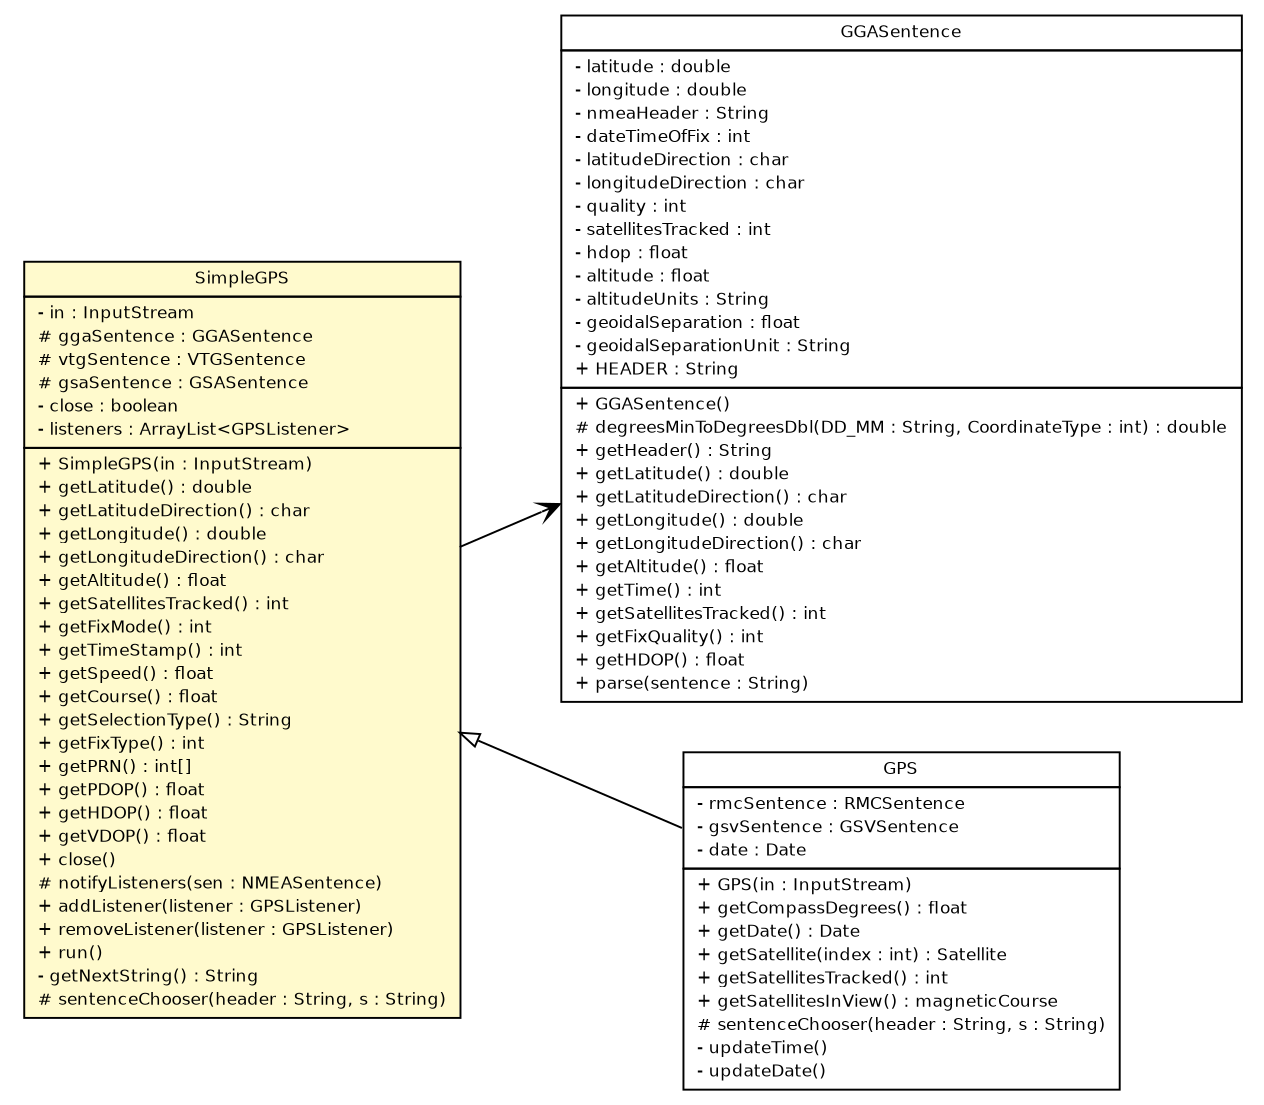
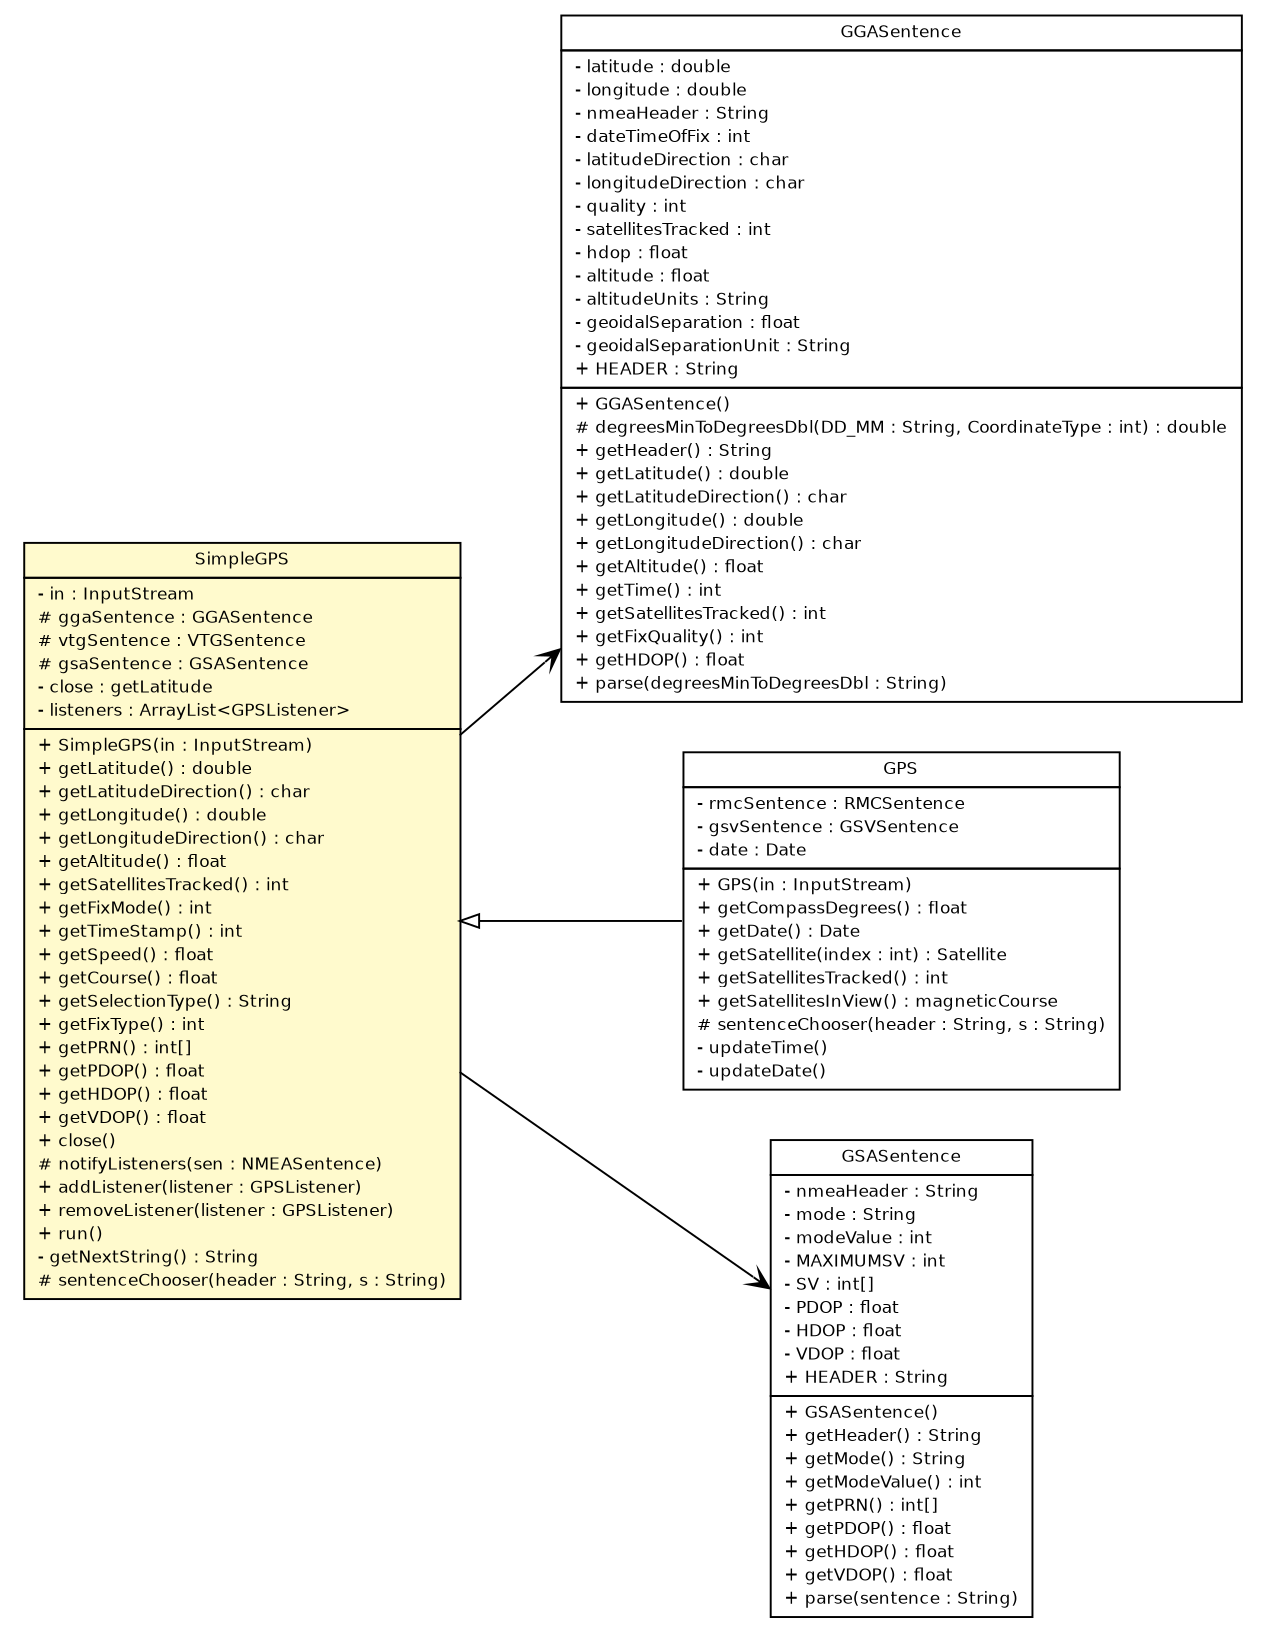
node "SimpleGPS": text "- close : boolean" -> "- close : getLatitude"
node "GGASentence": text "+ parse(sentence : String)" -> "+ parse(degreesMinToDegreesDbl : String)"
node "GSASentence": added
